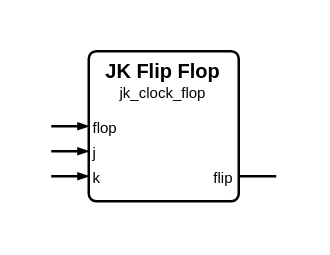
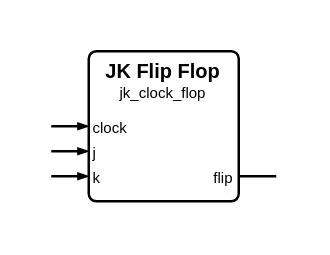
node "flop": label "flop" -> "clock"
